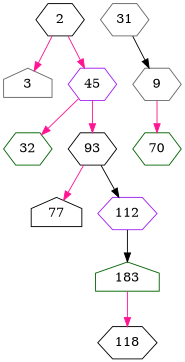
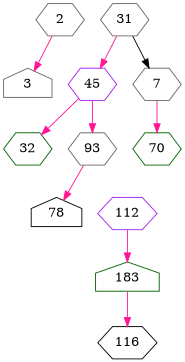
node "2": color black -> gray40
edge "2" -- "45": now "31" -- "45"
node "9": label "9" -> "7"
node "93": color black -> gray40
edge "93" -- "112": removed
node "77": label "77" -> "78"
edge "112" -- "183": color black -> deeppink
node "118": label "118" -> "116"
